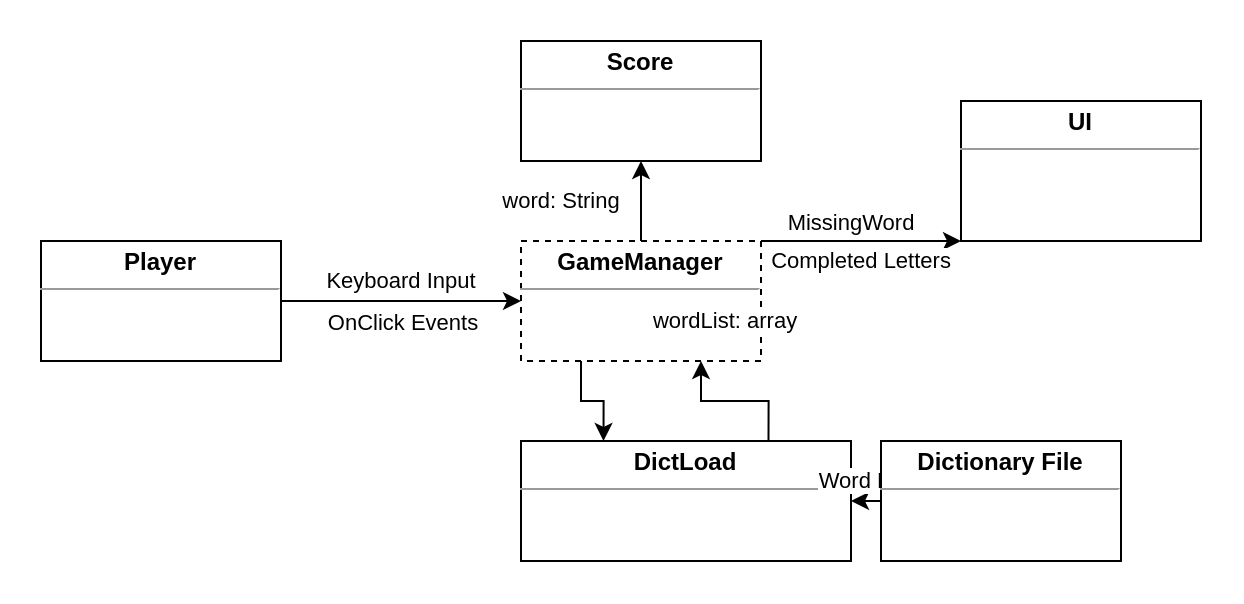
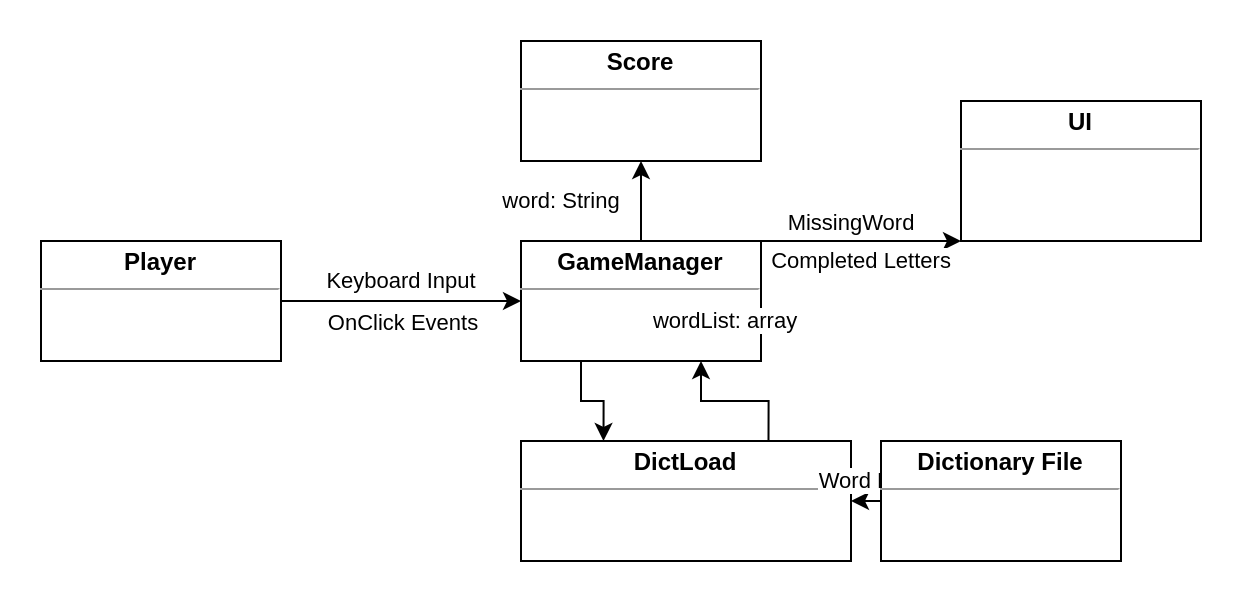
node "GameManager": style dashed -> solid
